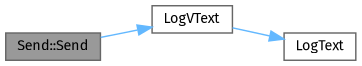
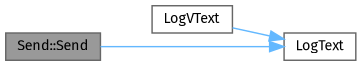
edge "Send::Send" -> "LogVText": now "Send::Send" -> "LogText"
